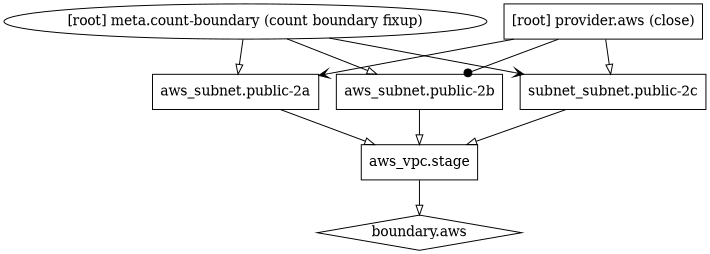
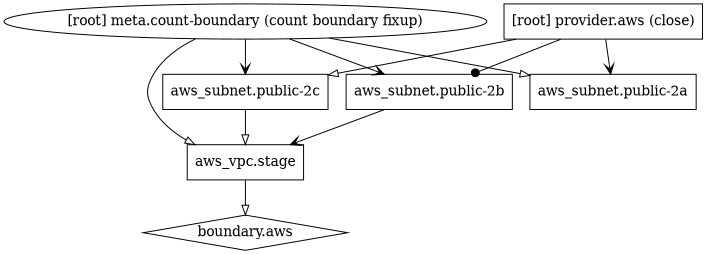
edge "[root] meta.count-boundary (count boundary fixup)" -> "aws_subnet.public-2b": arrowhead onormal -> vee
node "subnet_subnet.public-2c": label "subnet_subnet.public-2c" -> "aws_subnet.public-2c"
edge "aws_subnet.public-2b" -> "aws_vpc.stage": arrowhead onormal -> vee
edge "aws_subnet.public-2a" -> "aws_vpc.stage": now "[root] meta.count-boundary (count boundary fixup)" -> "aws_vpc.stage"
